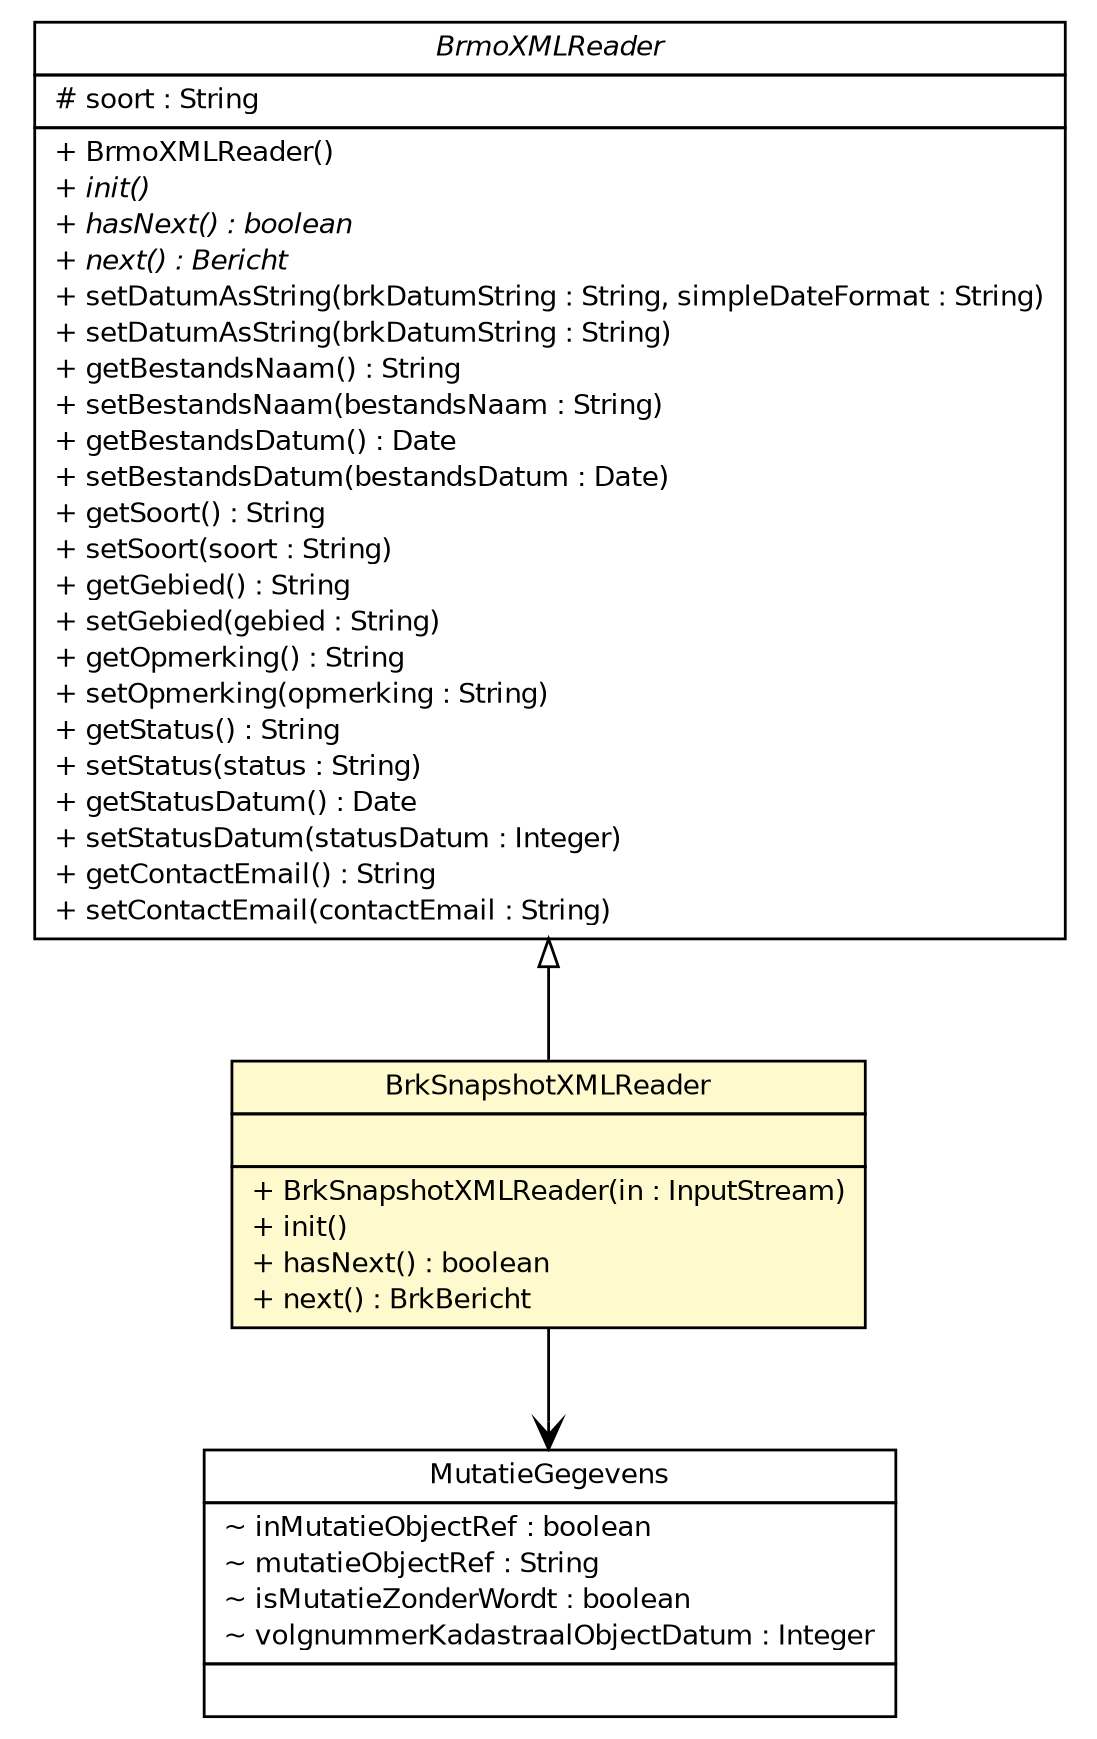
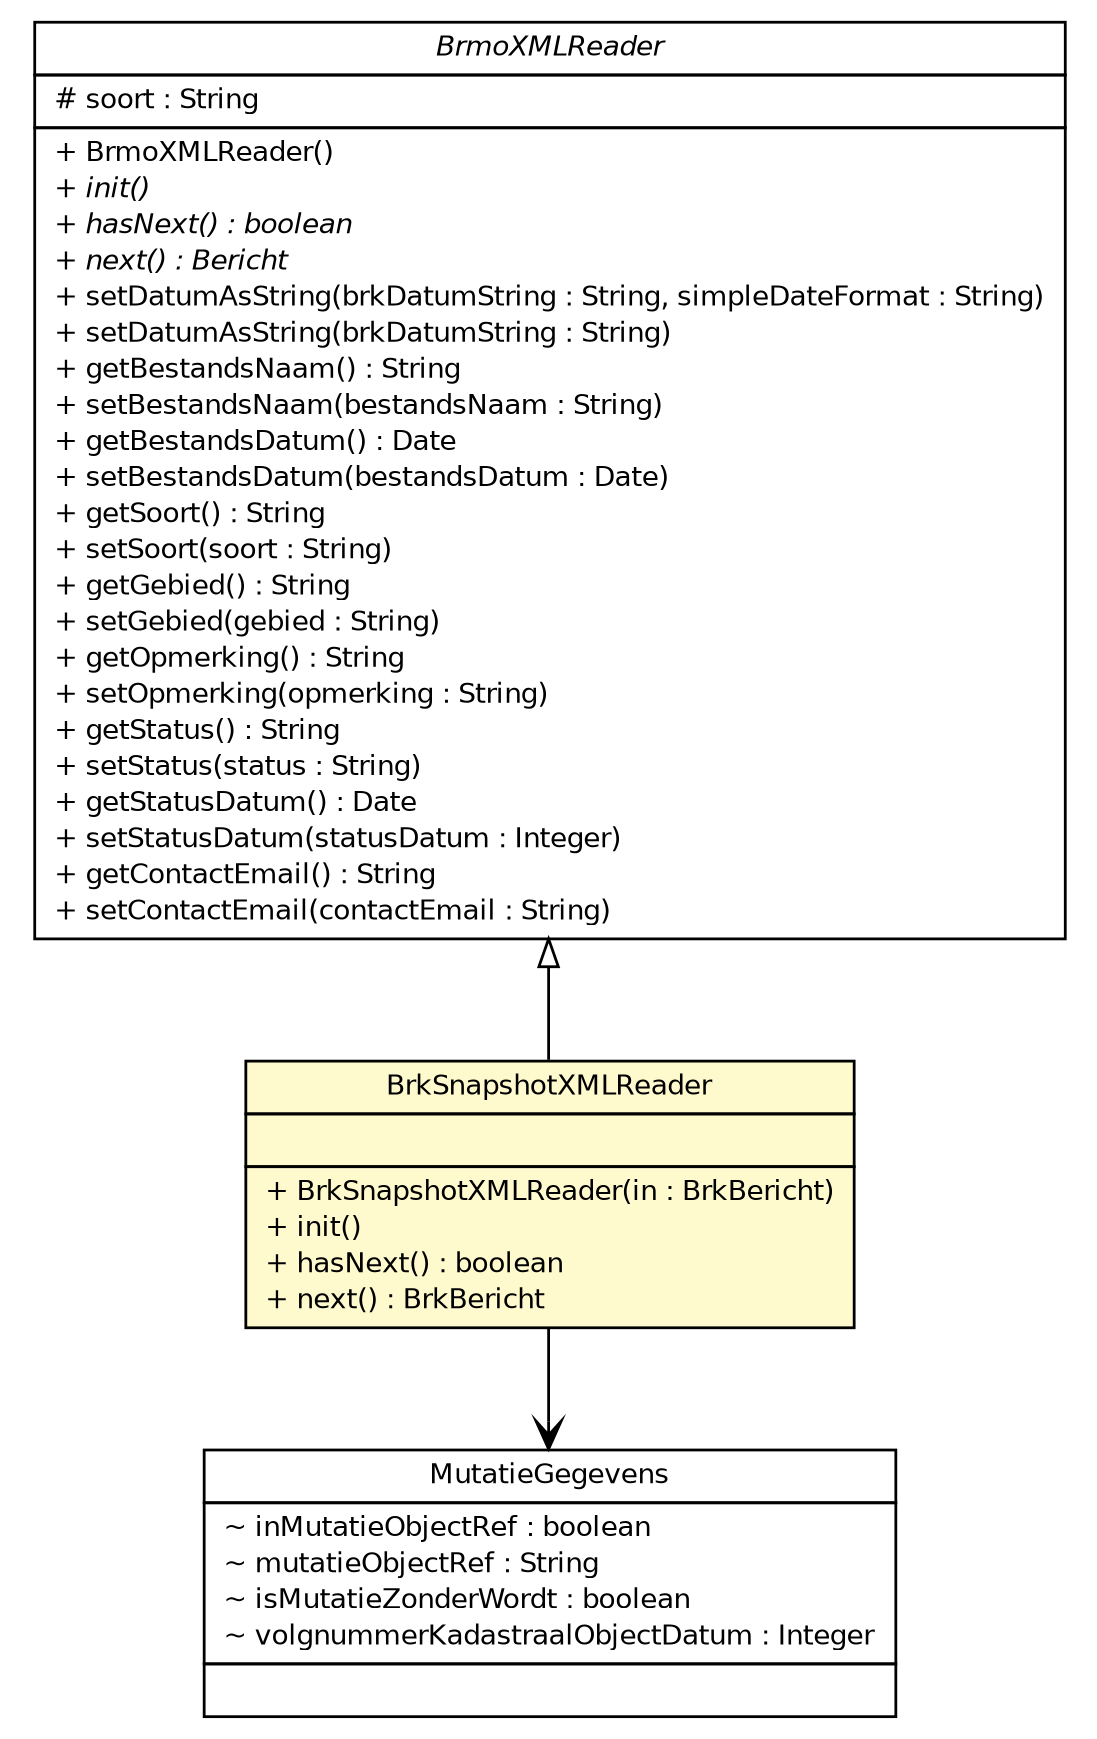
node "BrkSnapshotXMLReader": text "+ BrkSnapshotXMLReader(in : InputStream)" -> "+ BrkSnapshotXMLReader(in : BrkBericht)"
